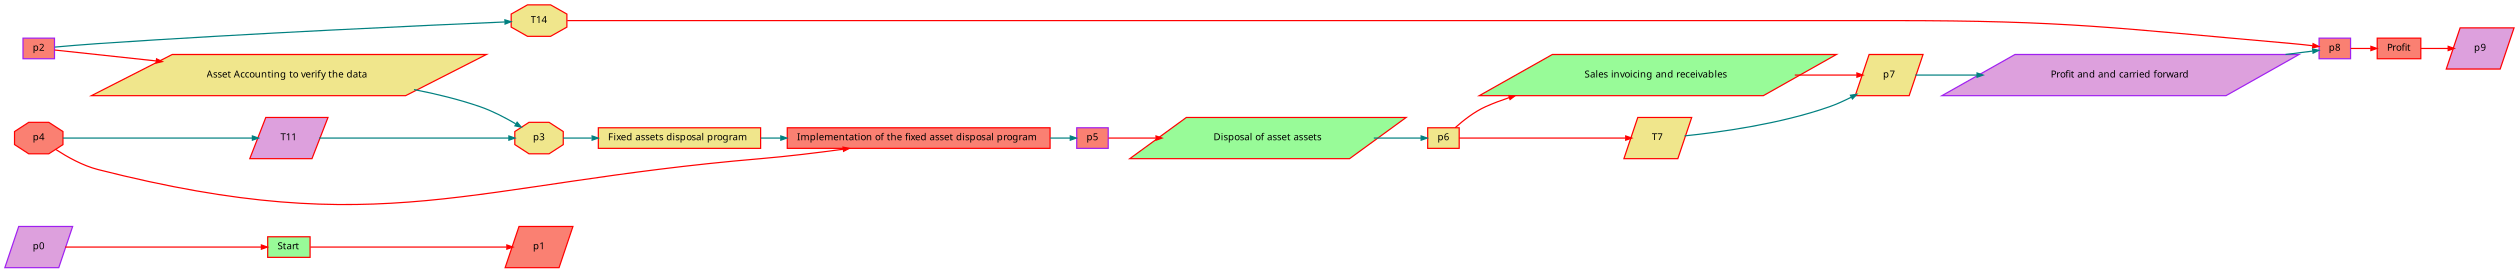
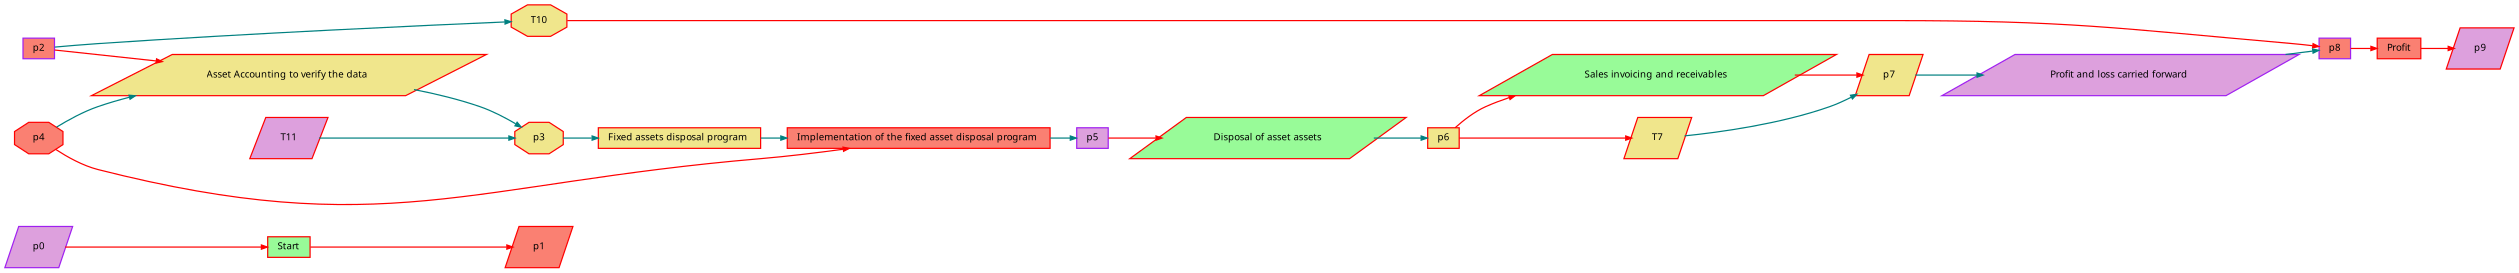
node "T14": label "T14" -> "T10"
node "Profit and and carried forward": label "Profit and and carried forward" -> "Profit and loss carried forward"
edge "p4" -> "T11": now "p4" -> "Asset Accounting to verify the data"
node "p5": fillcolor salmon -> plum
